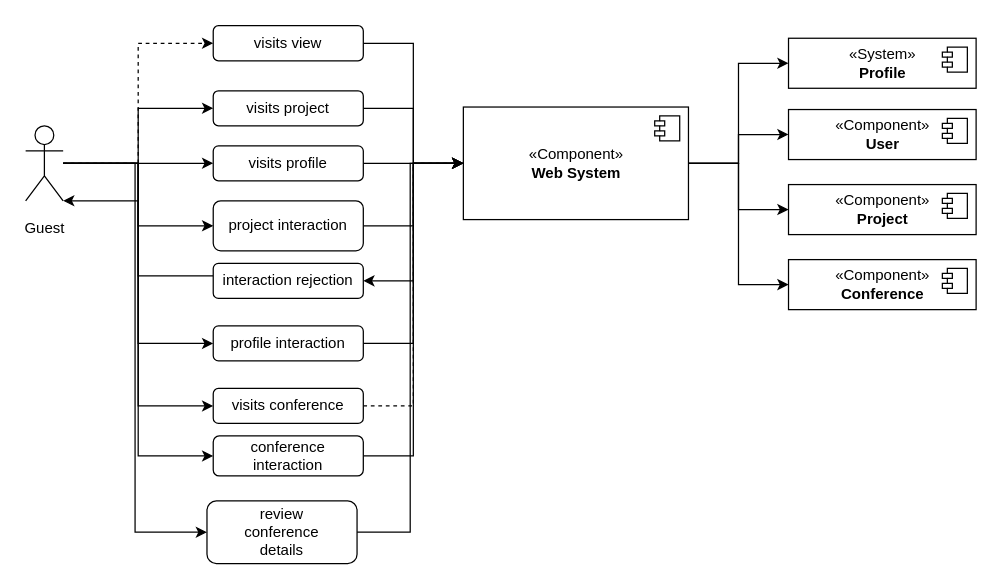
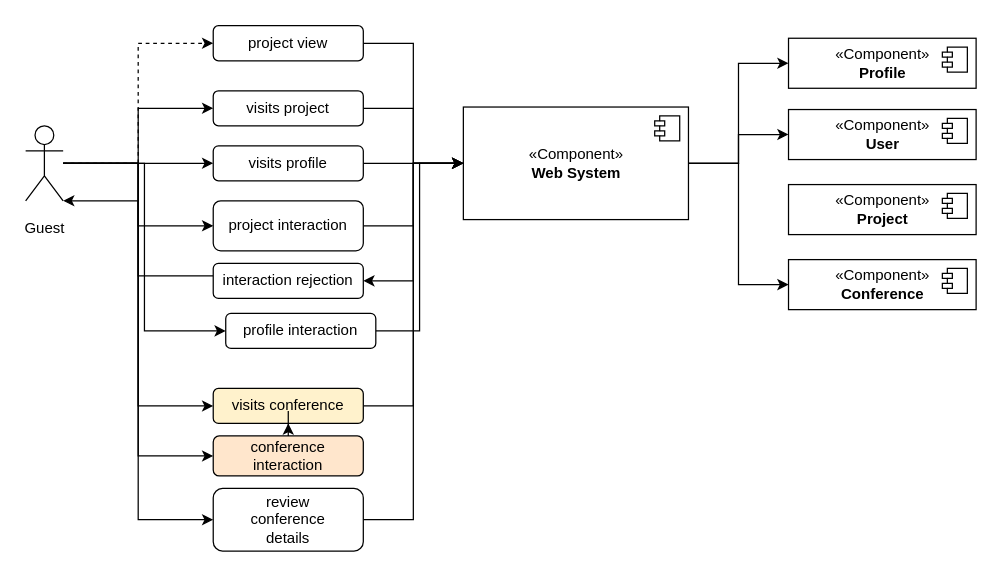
node "visits view": label "visits view" -> "project view"
node "«System» Profile": label "«System» Profile" -> "«Component» Profile"
edge "«Component» Web System" -> "«Component» Project": removed
node "profile interaction": moved (288, 343) -> (301, 331)
node "visits conference": fillcolor #ffffff -> #fff2cc
edge "visits conference" -> "«Component» Web System": style dashed -> solid
node "conference interaction": fillcolor #ffffff -> #ffe6cc
edge "conference interaction" -> "«Component» Web System": now "conference interaction" -> "visits conference"
node "review conference details": moved (282, 532) -> (288, 519)
